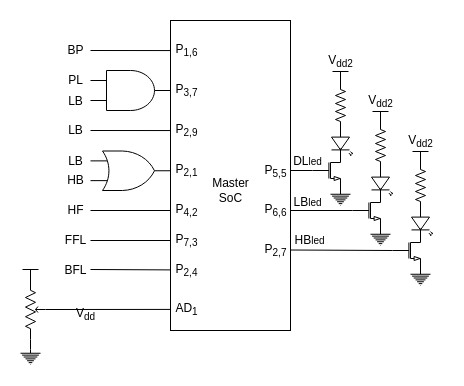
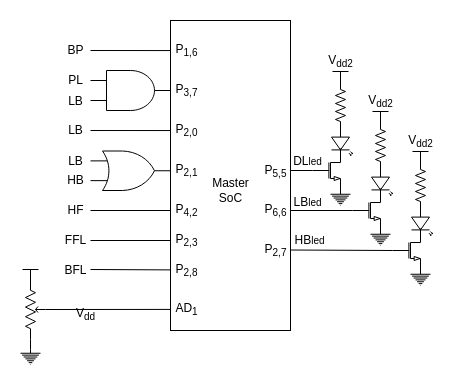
node "P2,9": label "P2,9" -> "P2,0"
node "P7,3": label "P7,3" -> "P2,3"
node "P2,4": label "P2,4" -> "P2,8"
